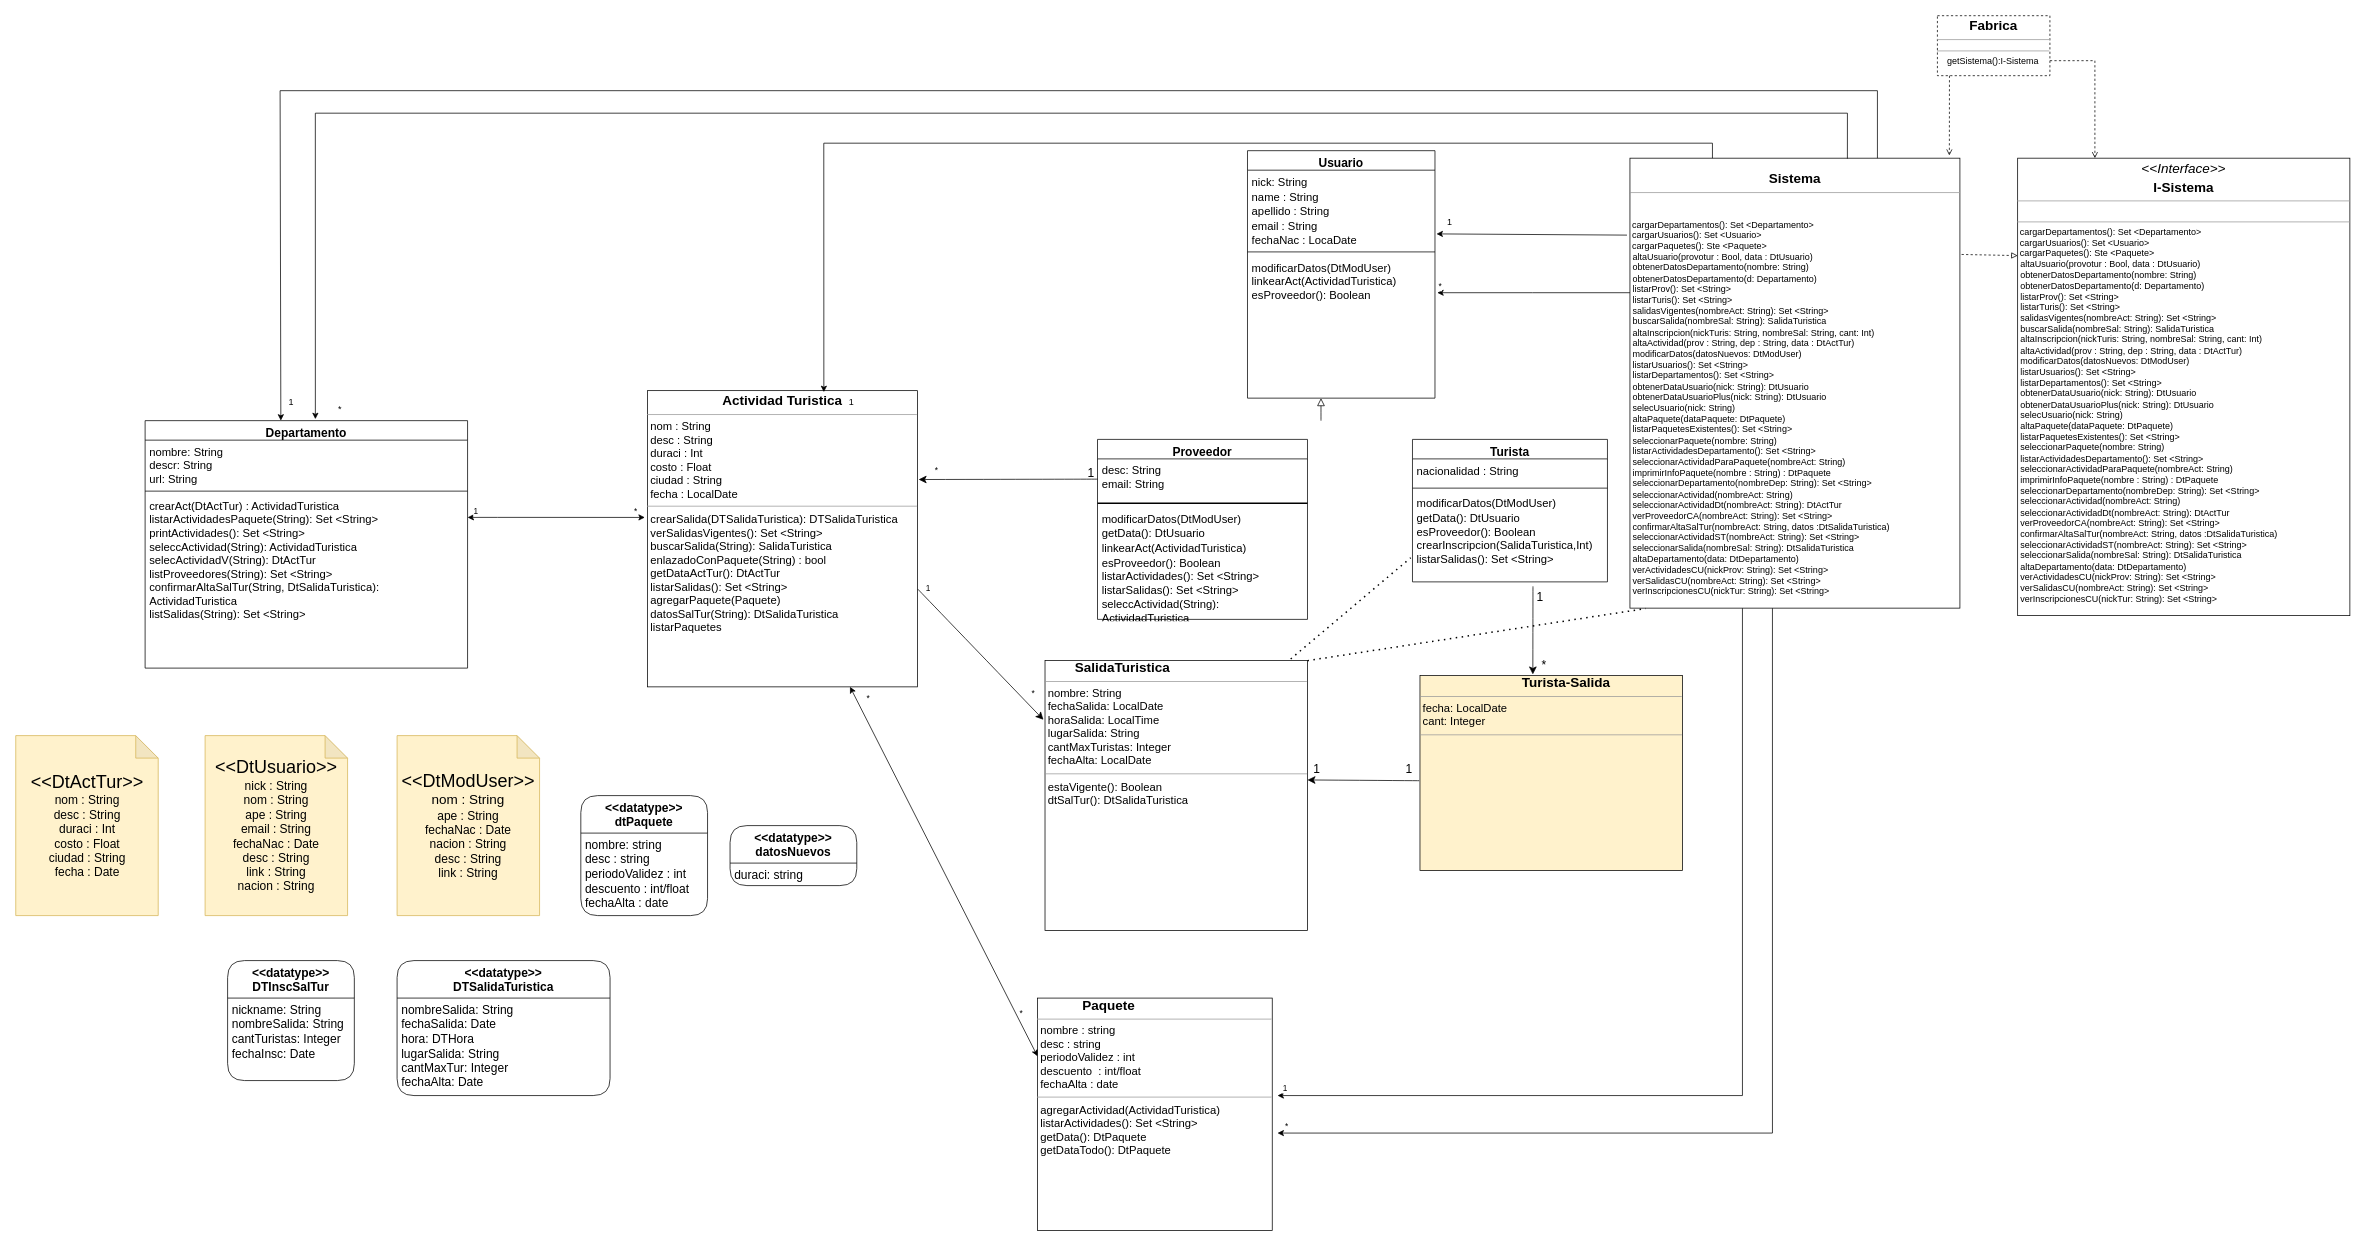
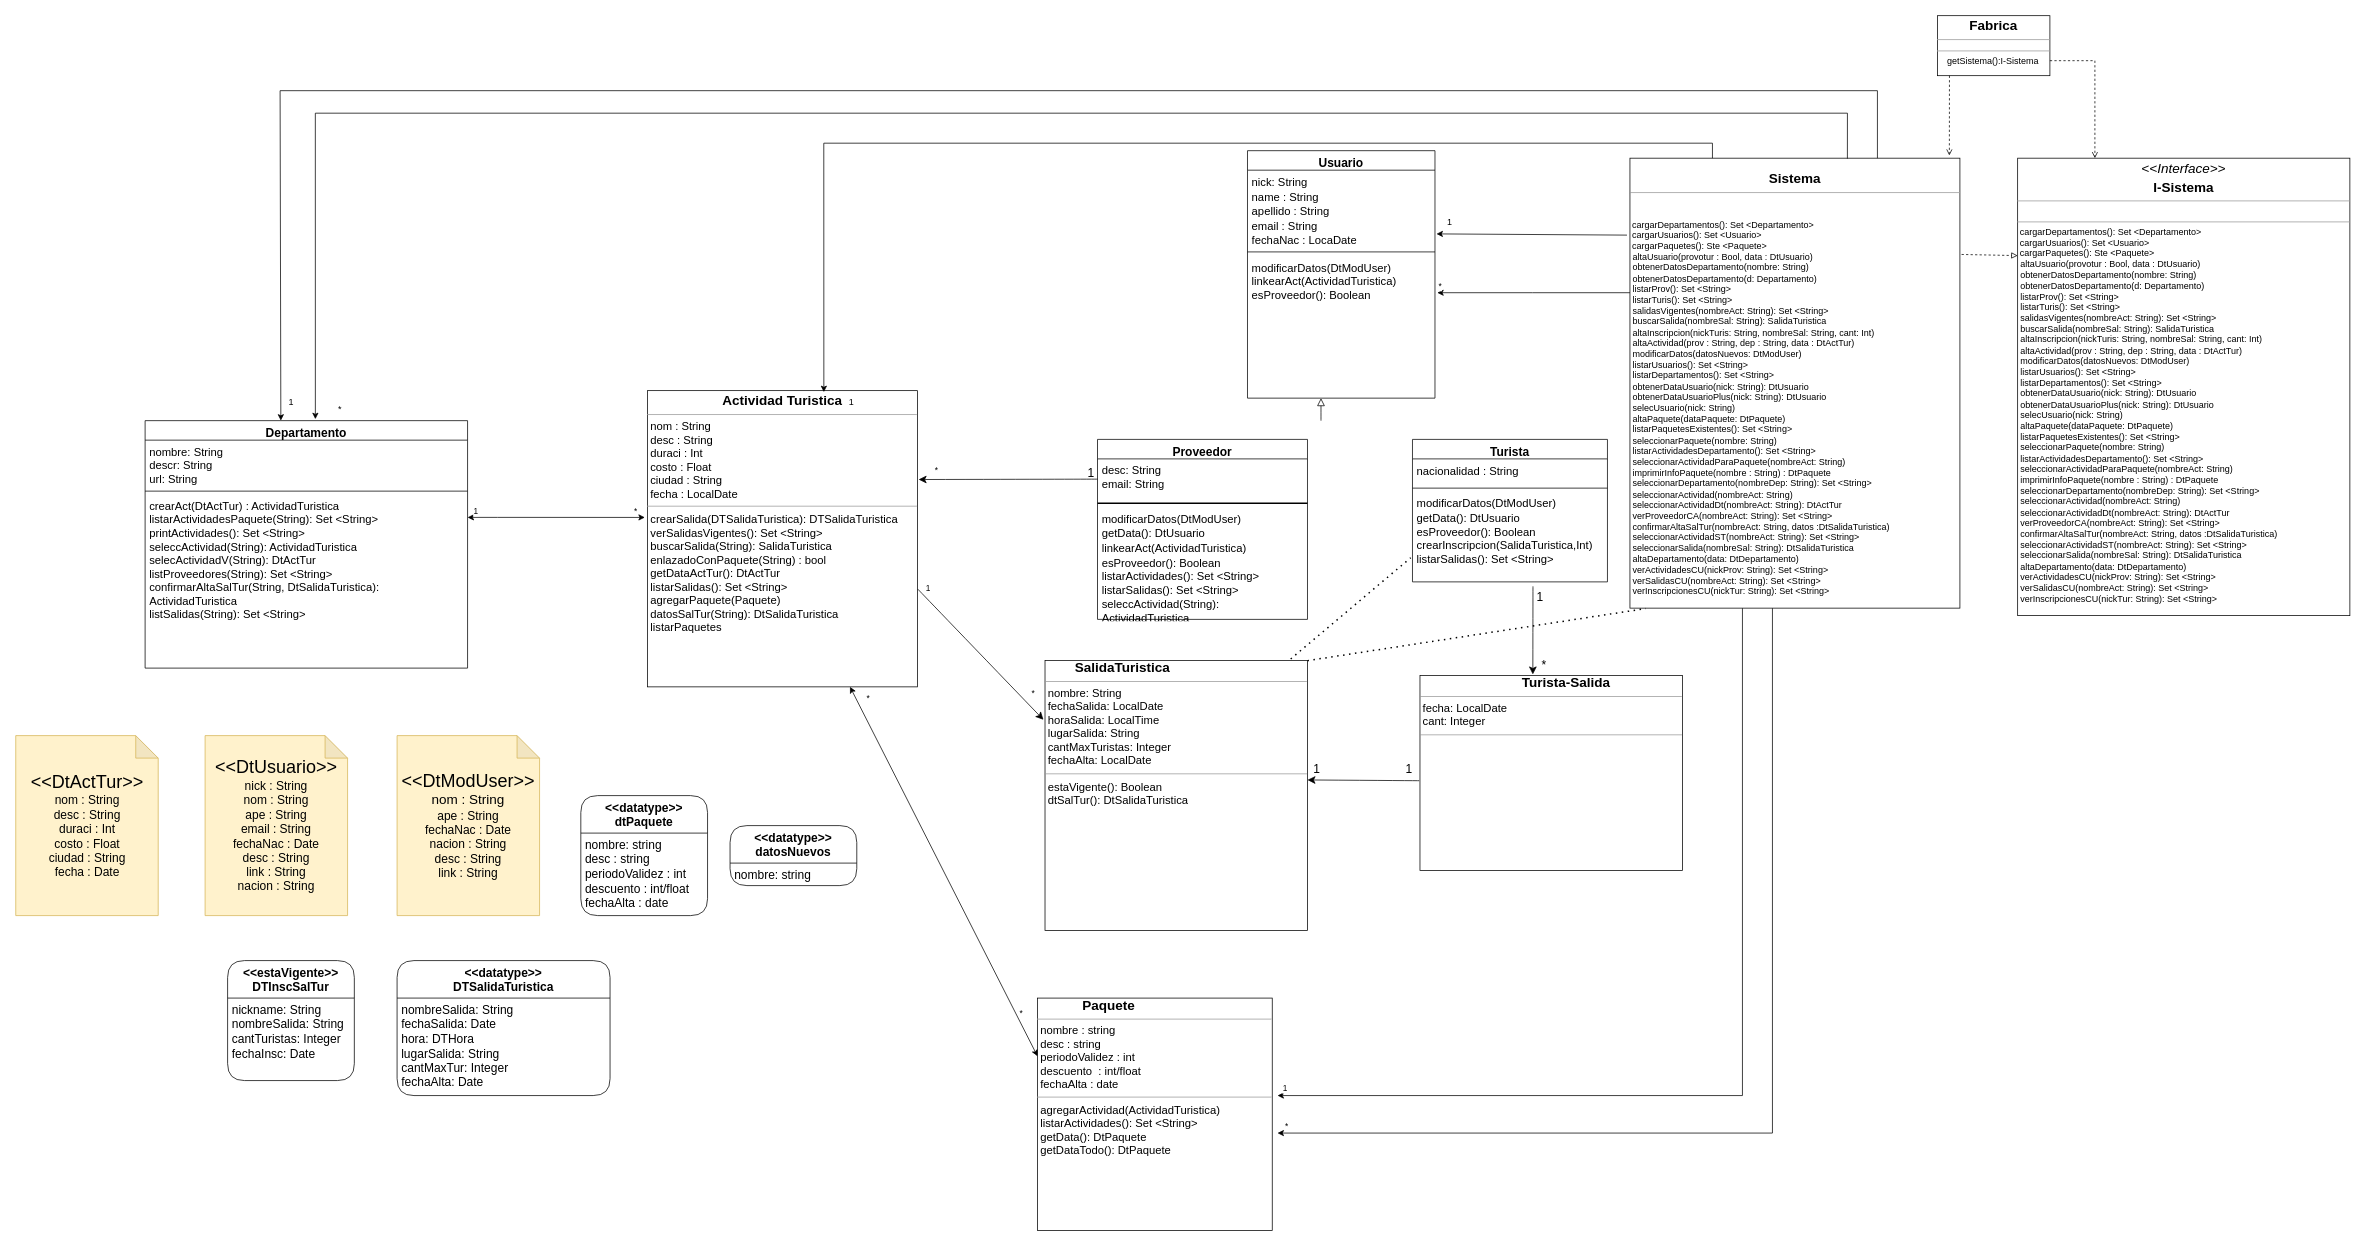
node "Fabrica getSistema():I-Sistema": style dashed -> solid
node "Turista-Salida fecha: LocalDate cant: Integer": fillcolor #fff2cc -> #ffffff
node "duraci: string": label "duraci: string" -> "nombre: string"
node "<<datatype>> DTInscSalTur": label "<<datatype>> DTInscSalTur" -> "<<estaVigente>> DTInscSalTur"
